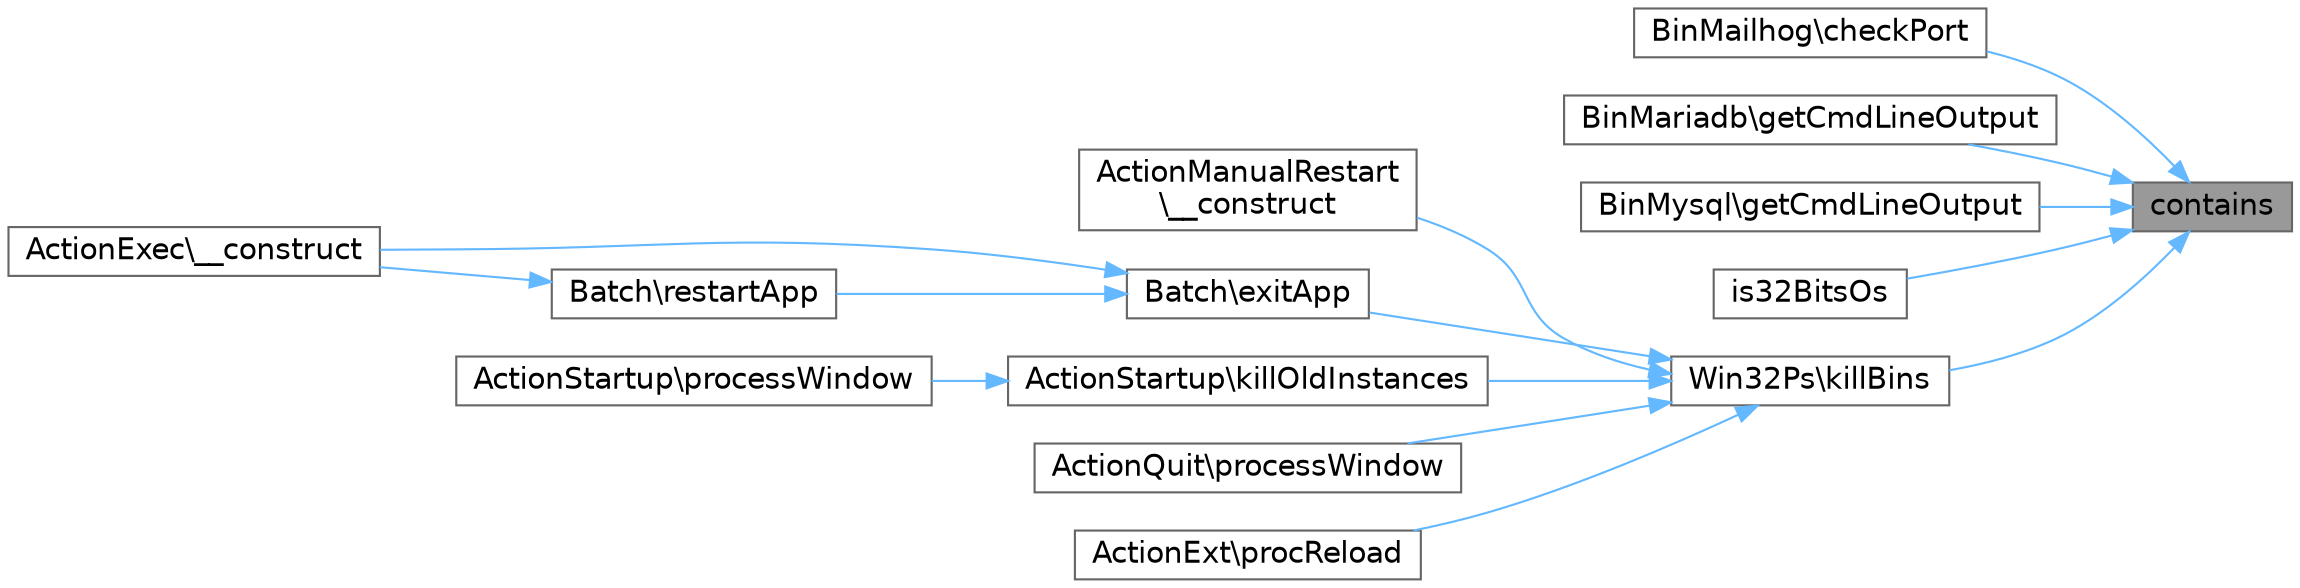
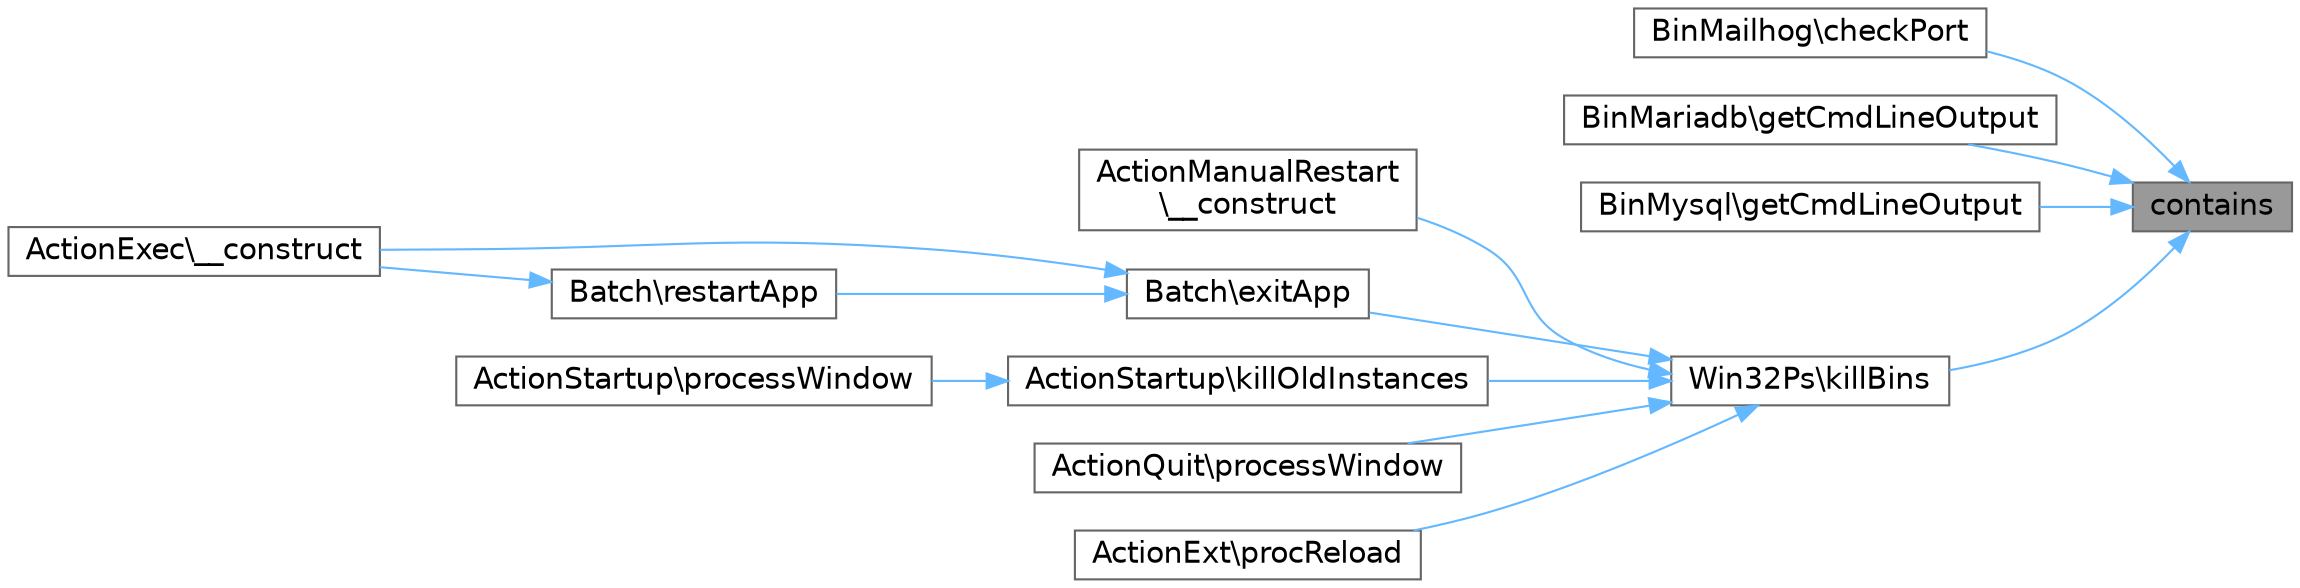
node "is32BitsOs": removed
